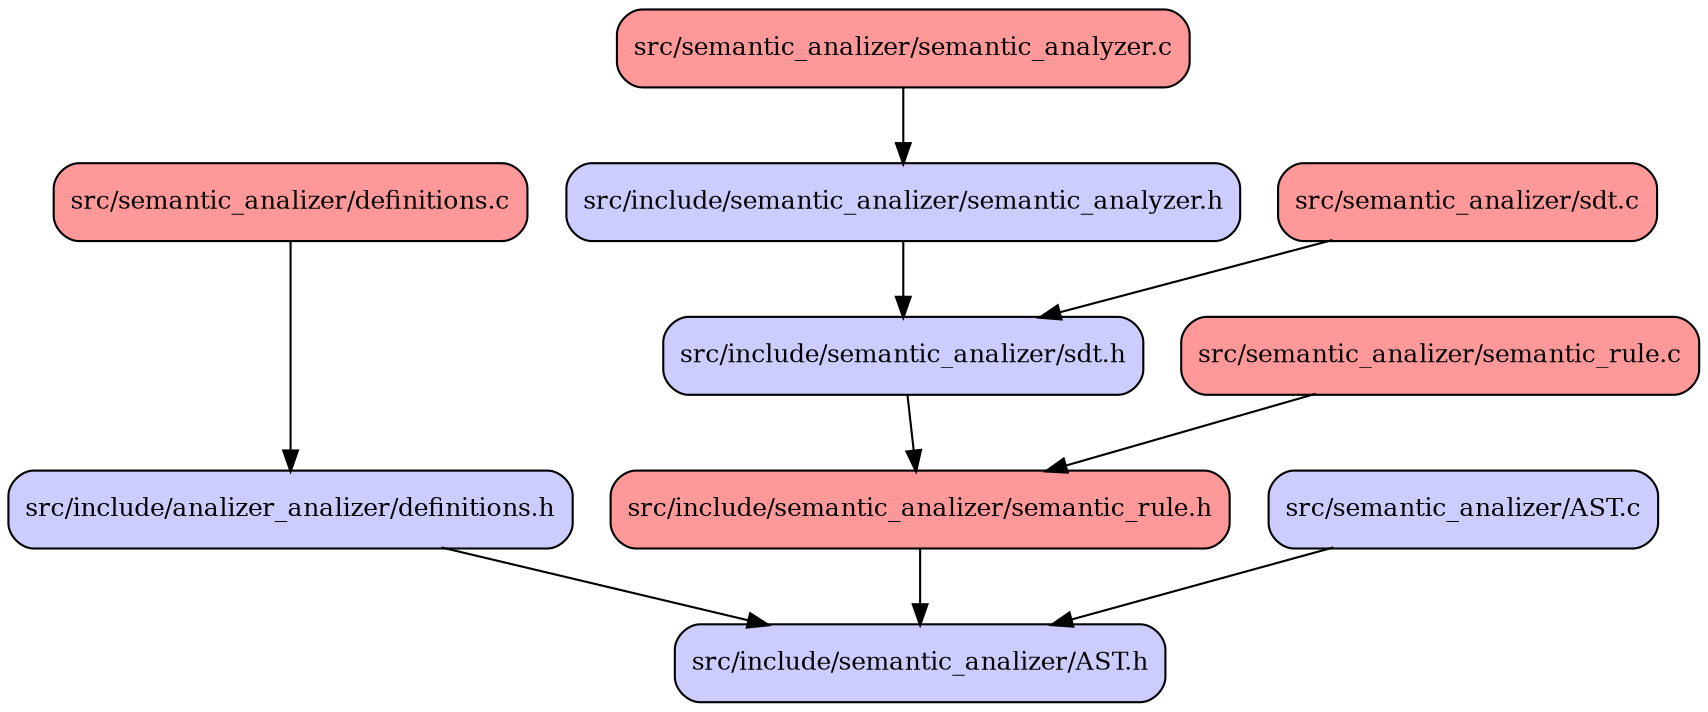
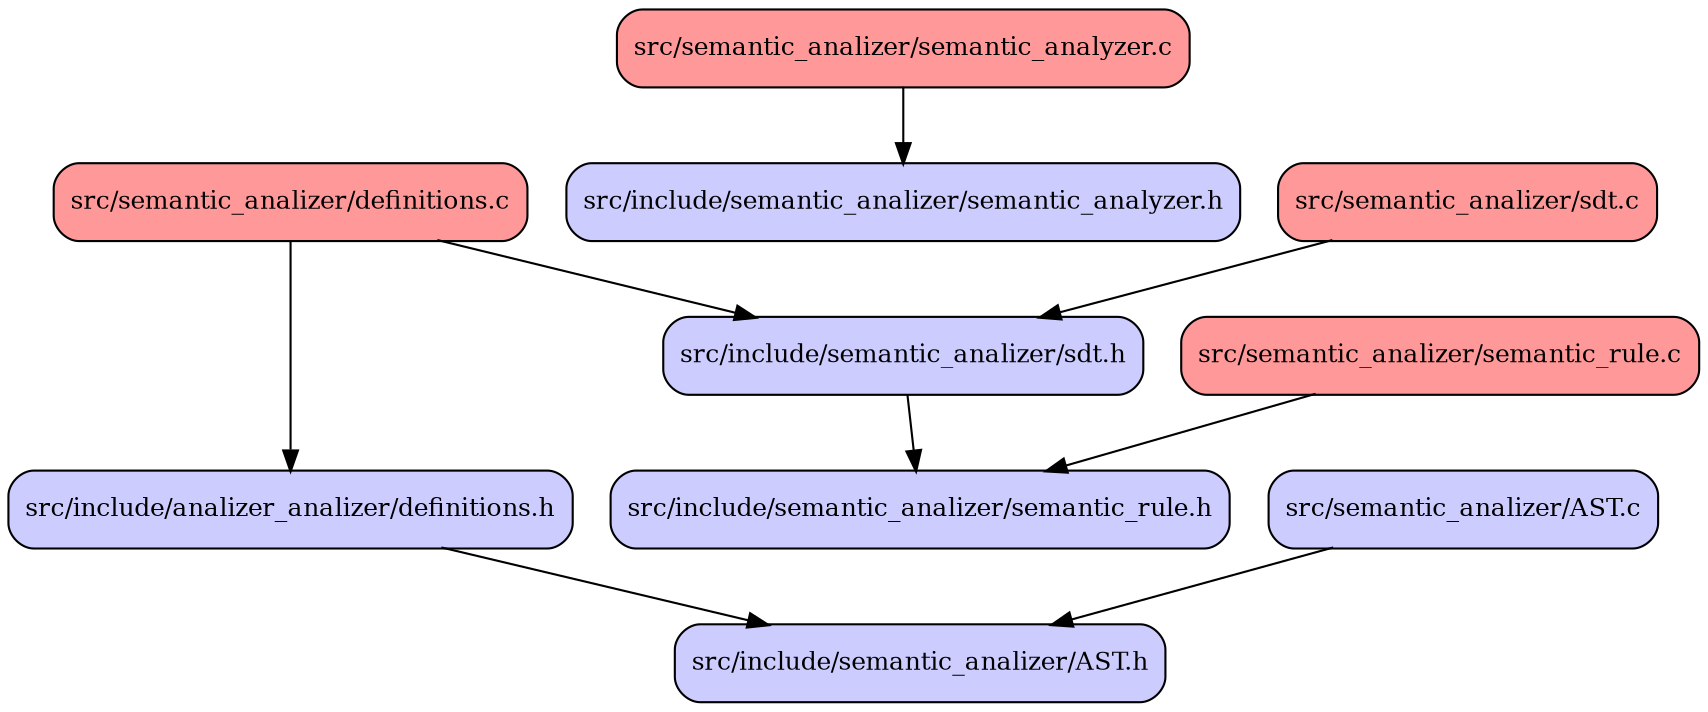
edge "src/include/semantic_analizer/semantic_analyzer.h" -> "src/include/semantic_analizer/sdt.h": now "src/semantic_analizer/definitions.c" -> "src/include/semantic_analizer/sdt.h"
node "src/include/semantic_analizer/semantic_rule.h": fillcolor #ff9999 -> #ccccff
edge "src/include/semantic_analizer/semantic_rule.h" -> "src/include/semantic_analizer/AST.h": removed
